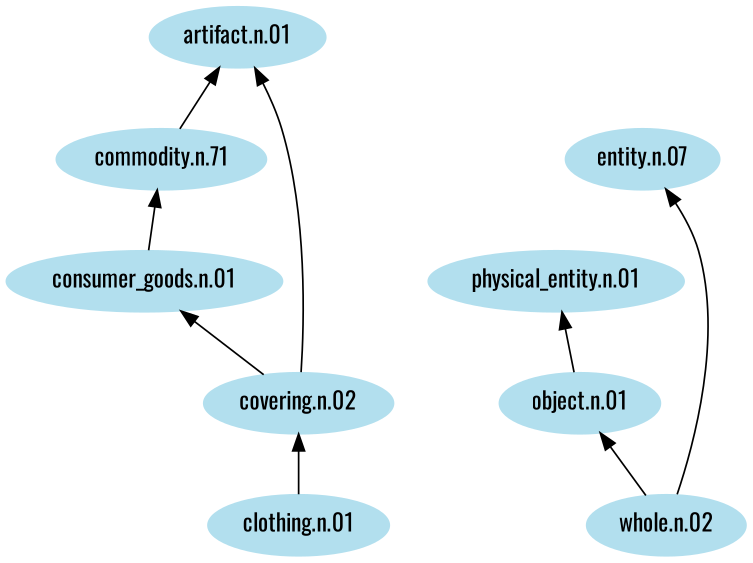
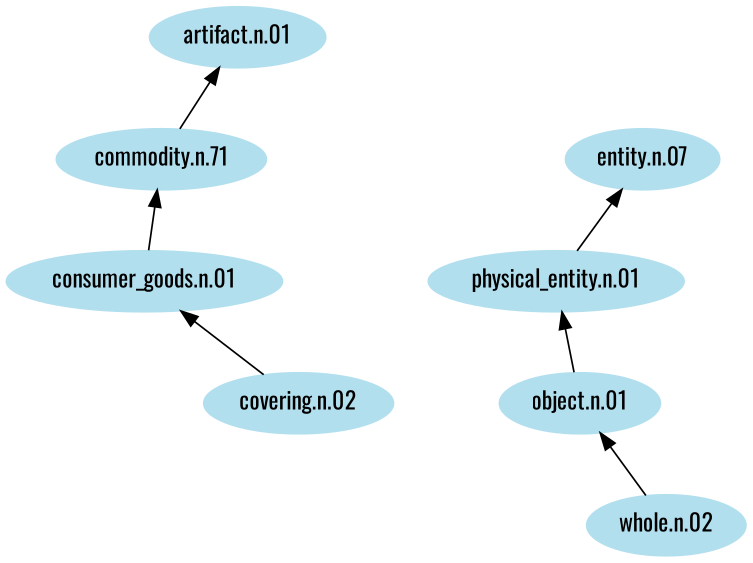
edge "covering.n.02" -> "artifact.n.01": removed
edge "whole.n.02" -> "entity.n.07": now "physical_entity.n.01" -> "entity.n.07"
node "clothing.n.01": removed
